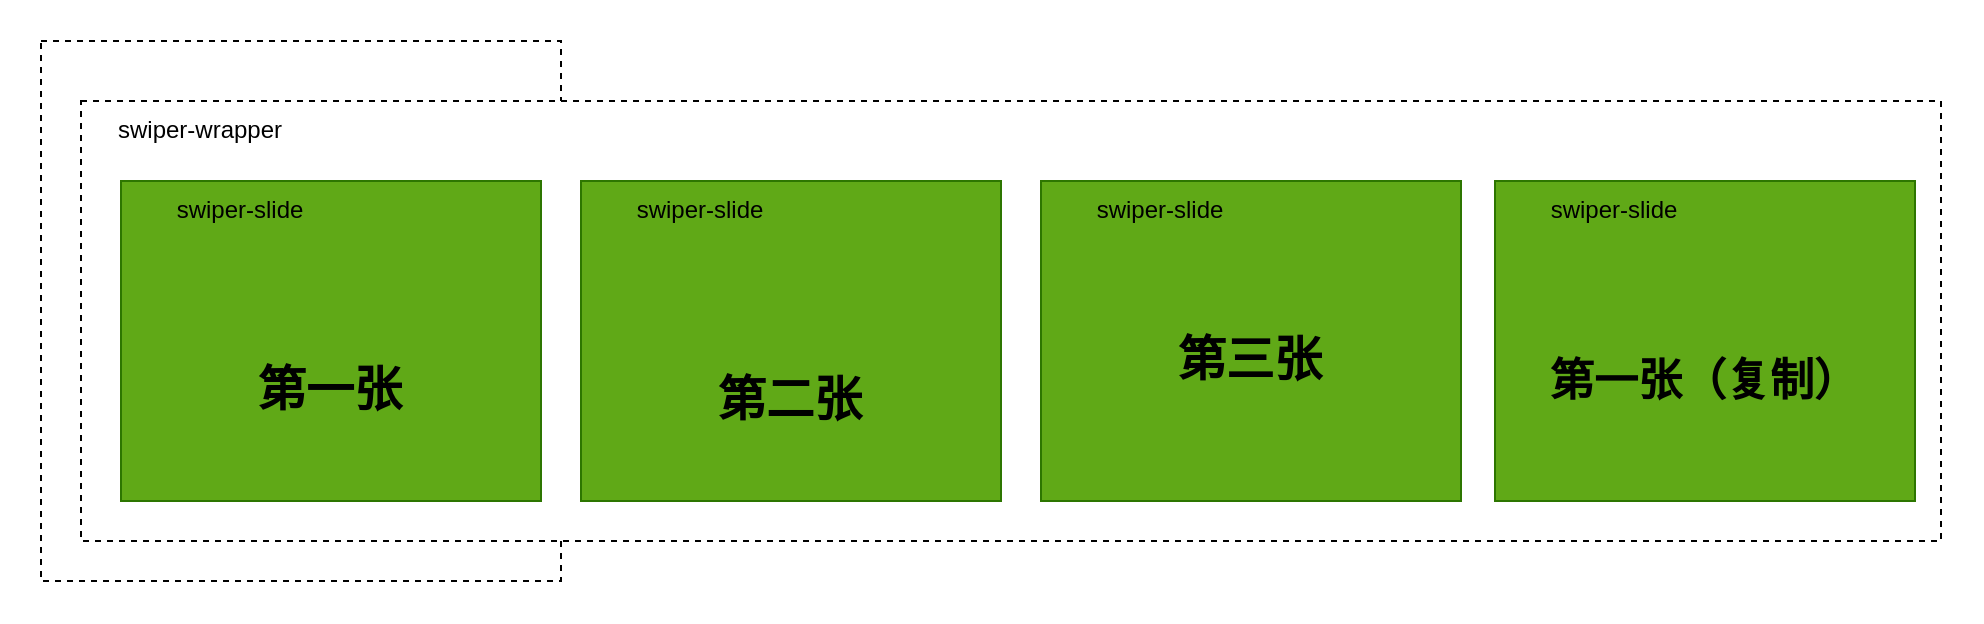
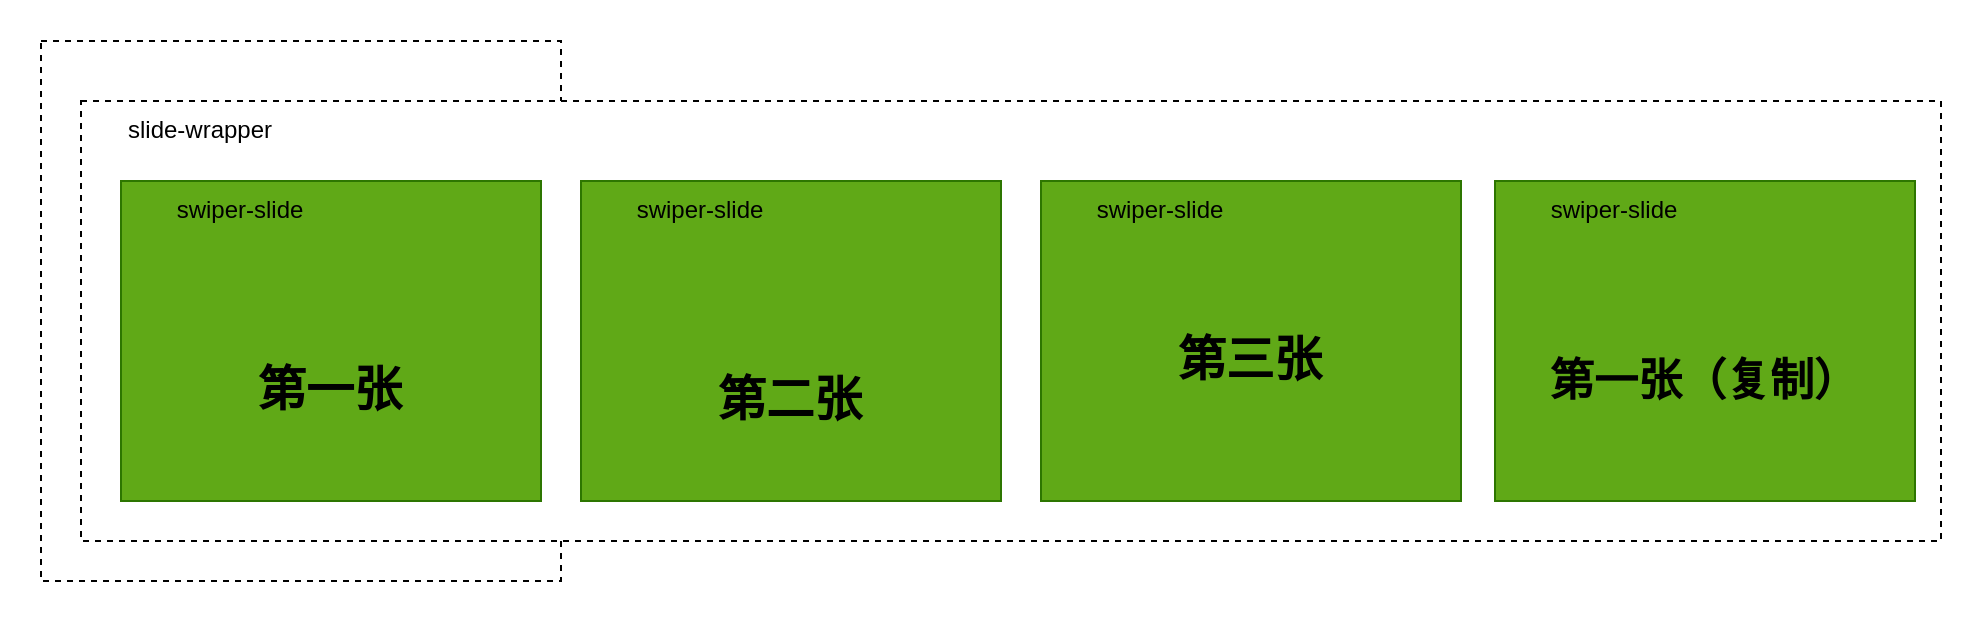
node "swiper-wrapper": label "swiper-wrapper" -> "slide-wrapper"
